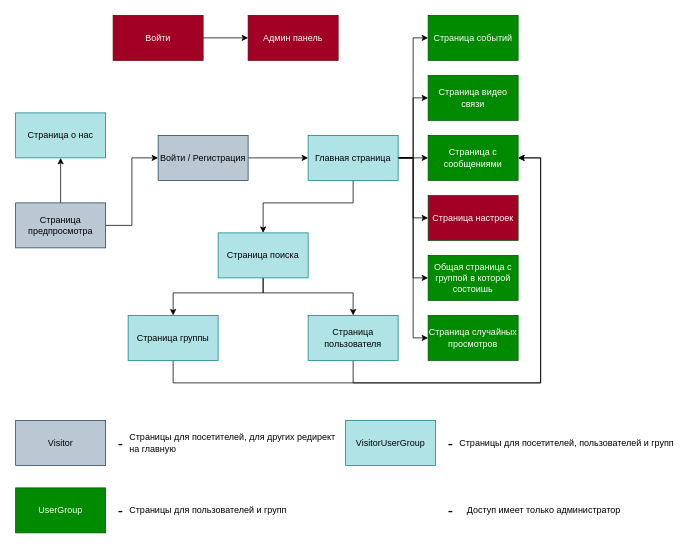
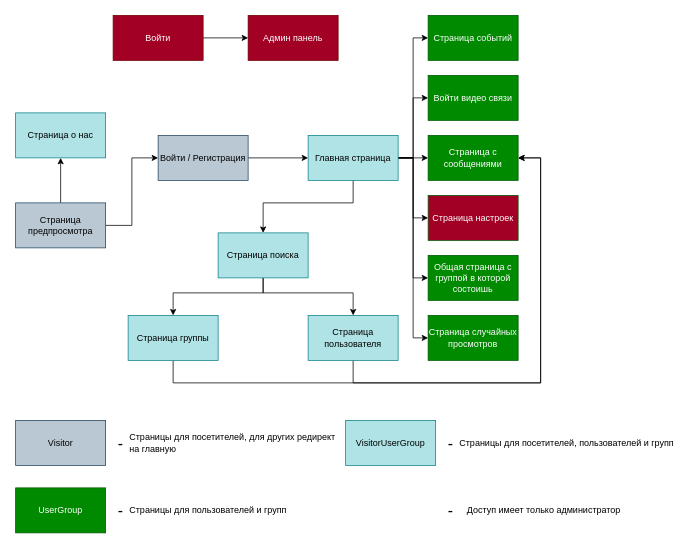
node "Страница видео связи": label "Страница видео связи" -> "Войти видео связи"
